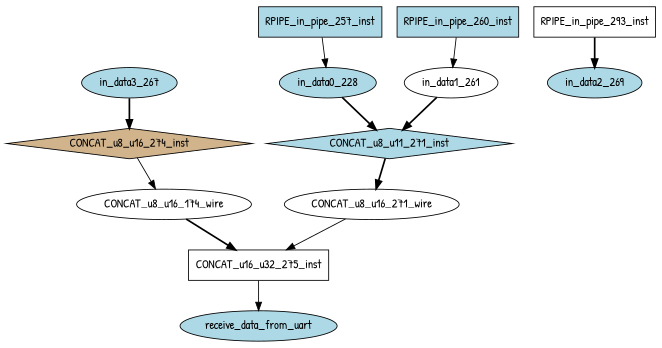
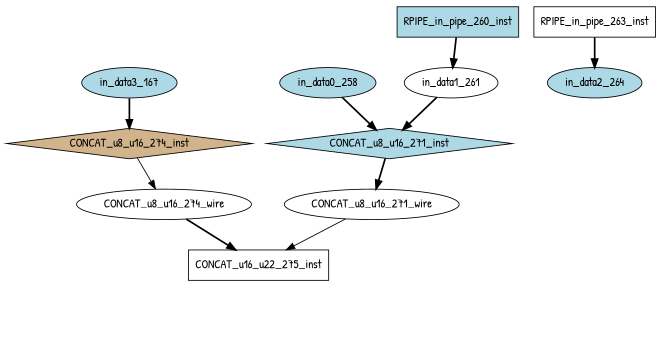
node "RPIPE_in_pipe_257_inst": removed
node "RPIPE_in_pipe_293_inst": label "RPIPE_in_pipe_293_inst" -> "RPIPE_in_pipe_263_inst"
edge "RPIPE_in_pipe_260_inst" -> "in_data1_261": style solid -> bold
node "in_data3_267": label "in_data3_267" -> "in_data3_167"
node "in_data0_228": label "in_data0_228" -> "in_data0_258"
node "in_data2_269": label "in_data2_269" -> "in_data2_264"
node "CONCAT_u8_u11_271_inst": label "CONCAT_u8_u11_271_inst" -> "CONCAT_u8_u16_271_inst"
node "CONCAT_u8_u16_174_wire": label "CONCAT_u8_u16_174_wire" -> "CONCAT_u8_u16_274_wire"
node "CONCAT_u16_u32_275_inst": label "CONCAT_u16_u32_275_inst" -> "CONCAT_u16_u22_275_inst"
node "receive_data_from_uart": removed
